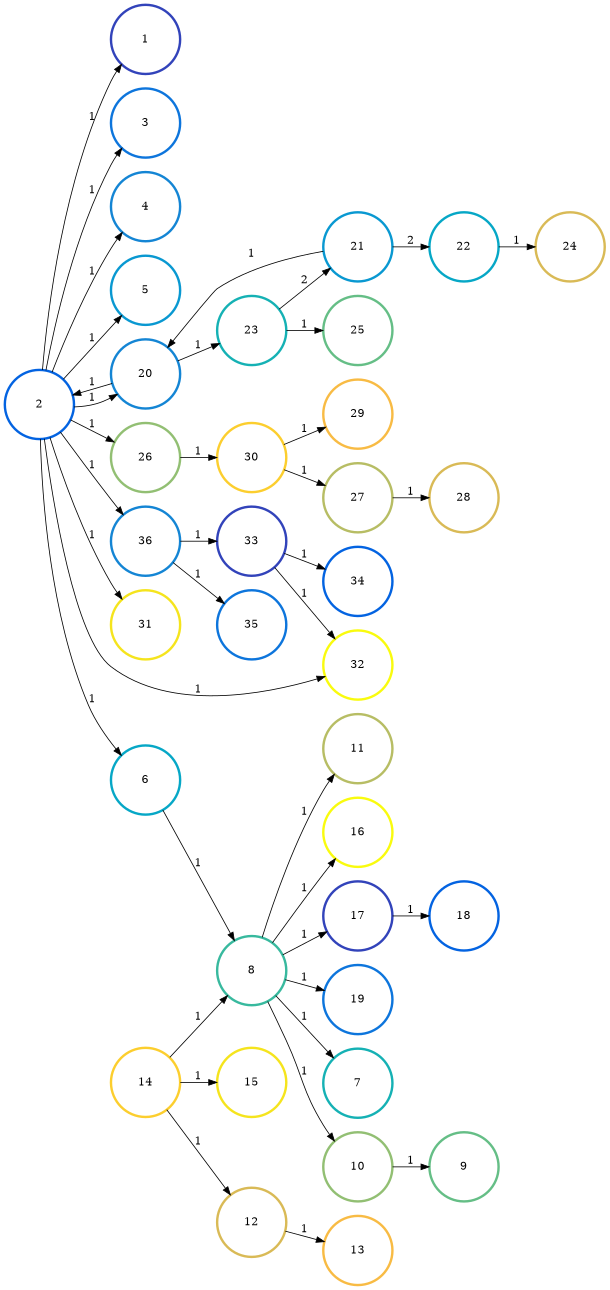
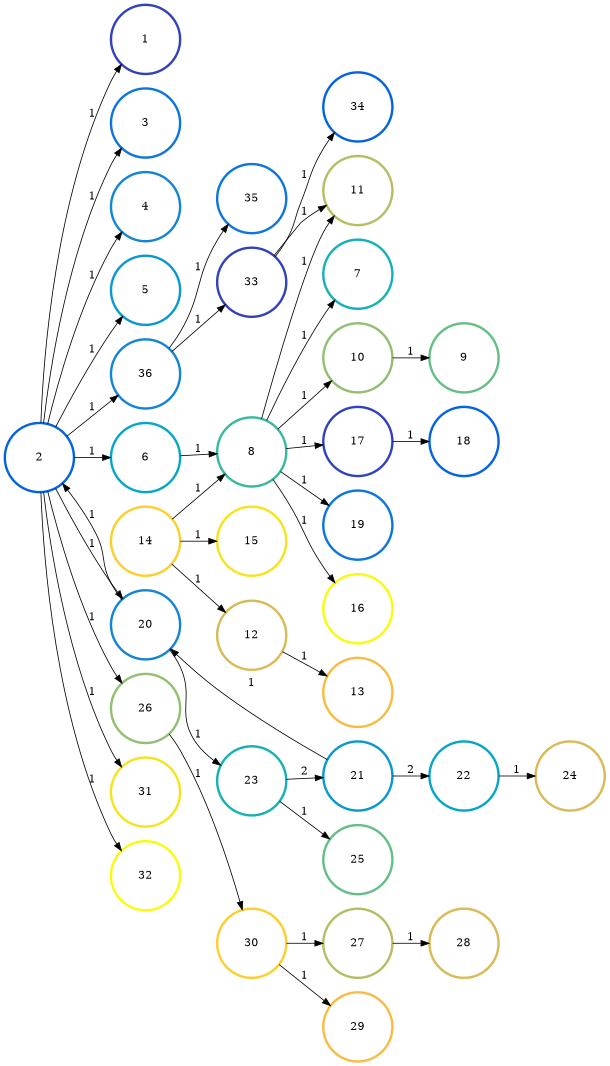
edge "33" -> "32": now "33" -> "11"
